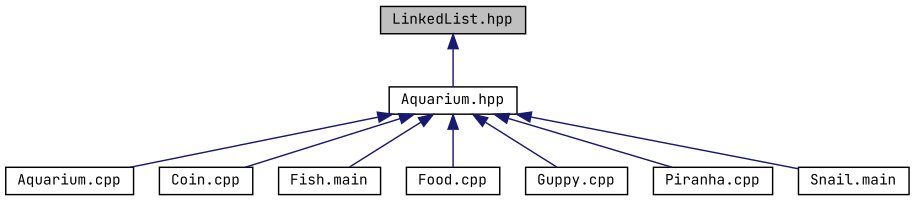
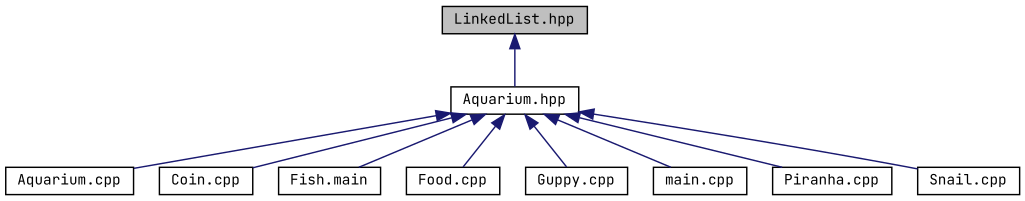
node "main.cpp": added
node "Snail.main": label "Snail.main" -> "Snail.cpp"
